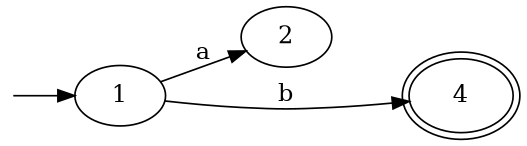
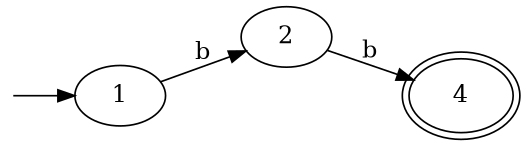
edge "1" -> "2": label "a" -> "b"
edge "1" -> "4": now "2" -> "4"
